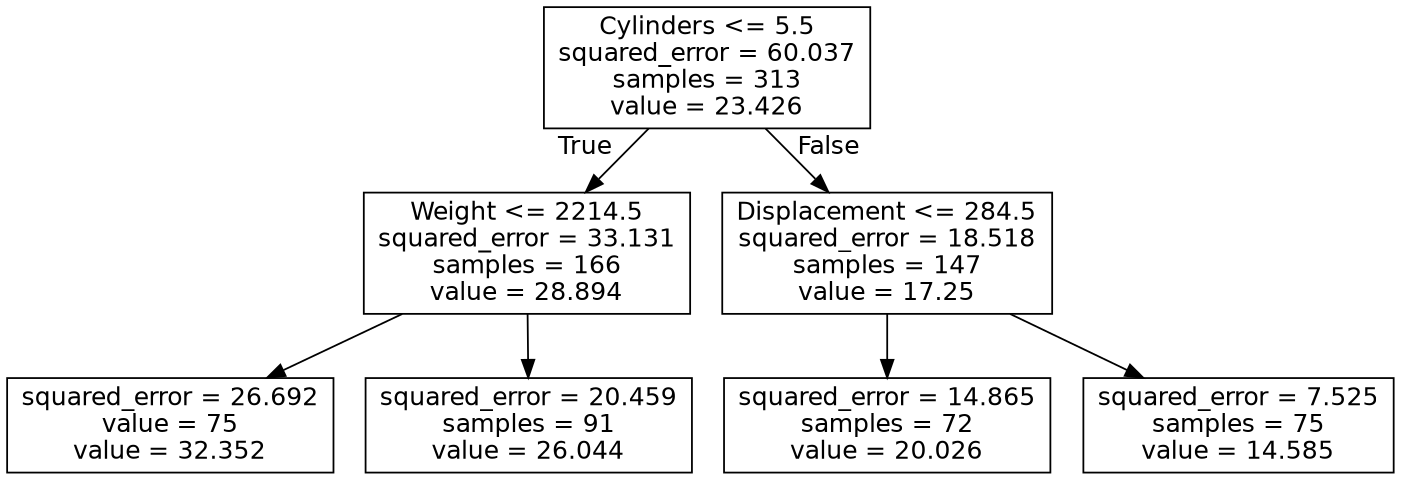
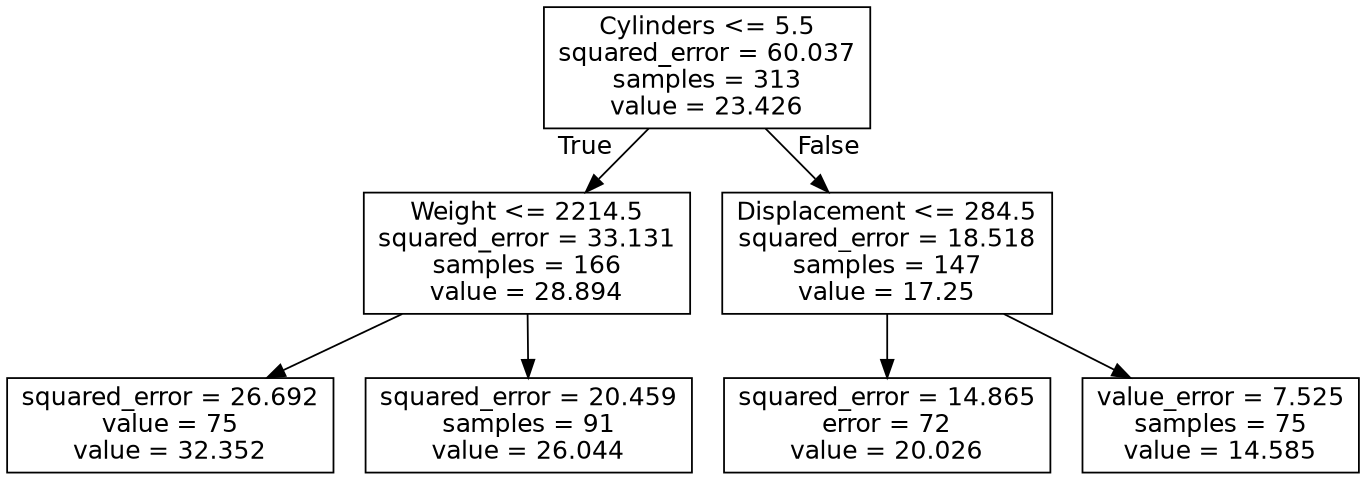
node "squared_error = 14.865 samples = 72 value = 20.026": label "squared_error = 14.865 samples = 72 value = 20.026" -> "squared_error = 14.865 error = 72 value = 20.026"
node "squared_error = 7.525 samples = 75 value = 14.585": label "squared_error = 7.525 samples = 75 value = 14.585" -> "value_error = 7.525 samples = 75 value = 14.585"
